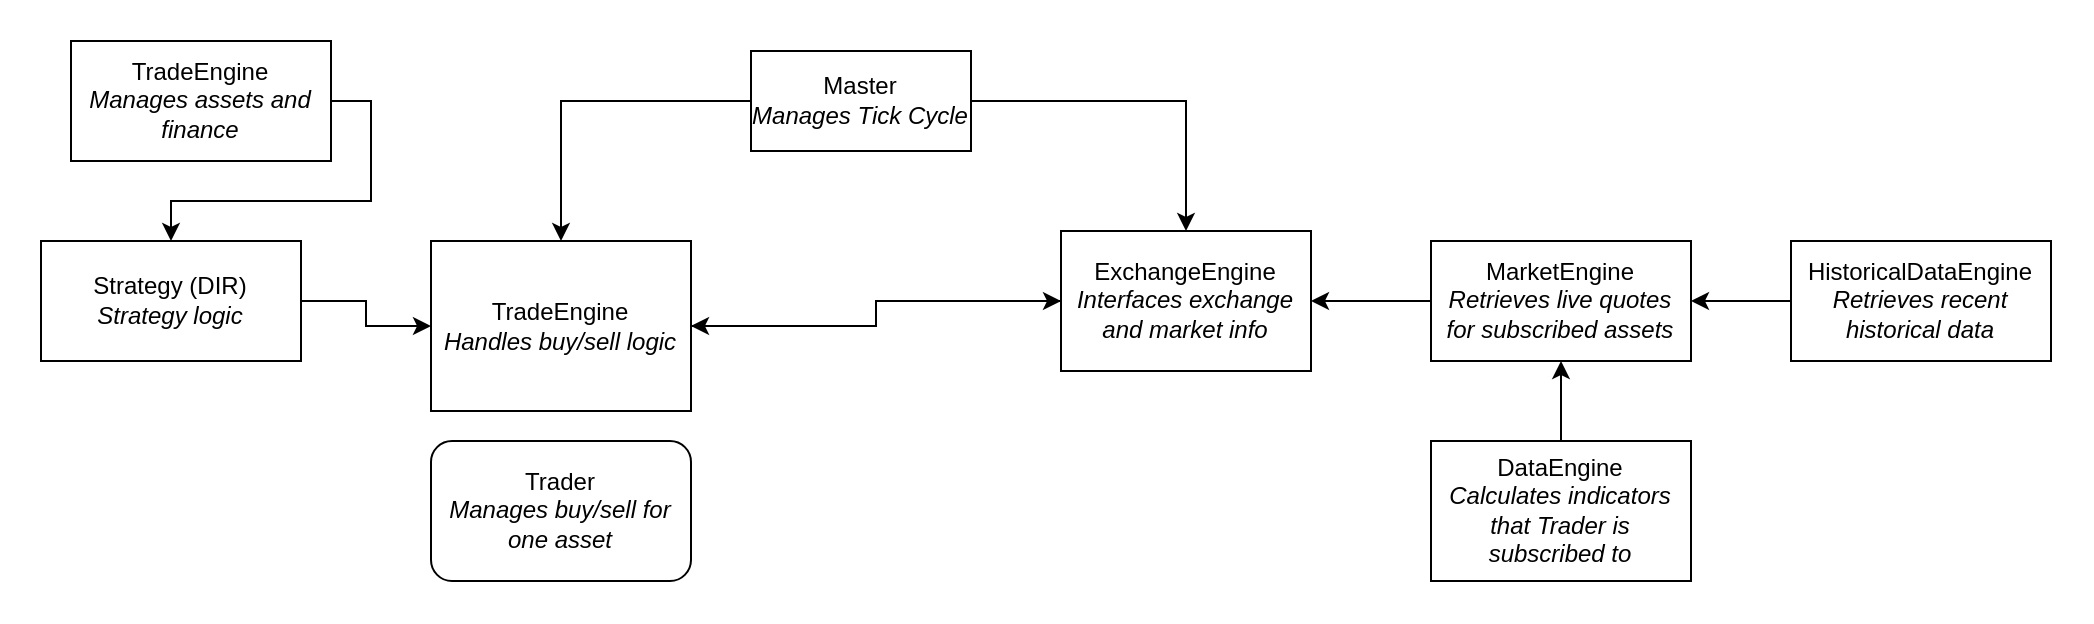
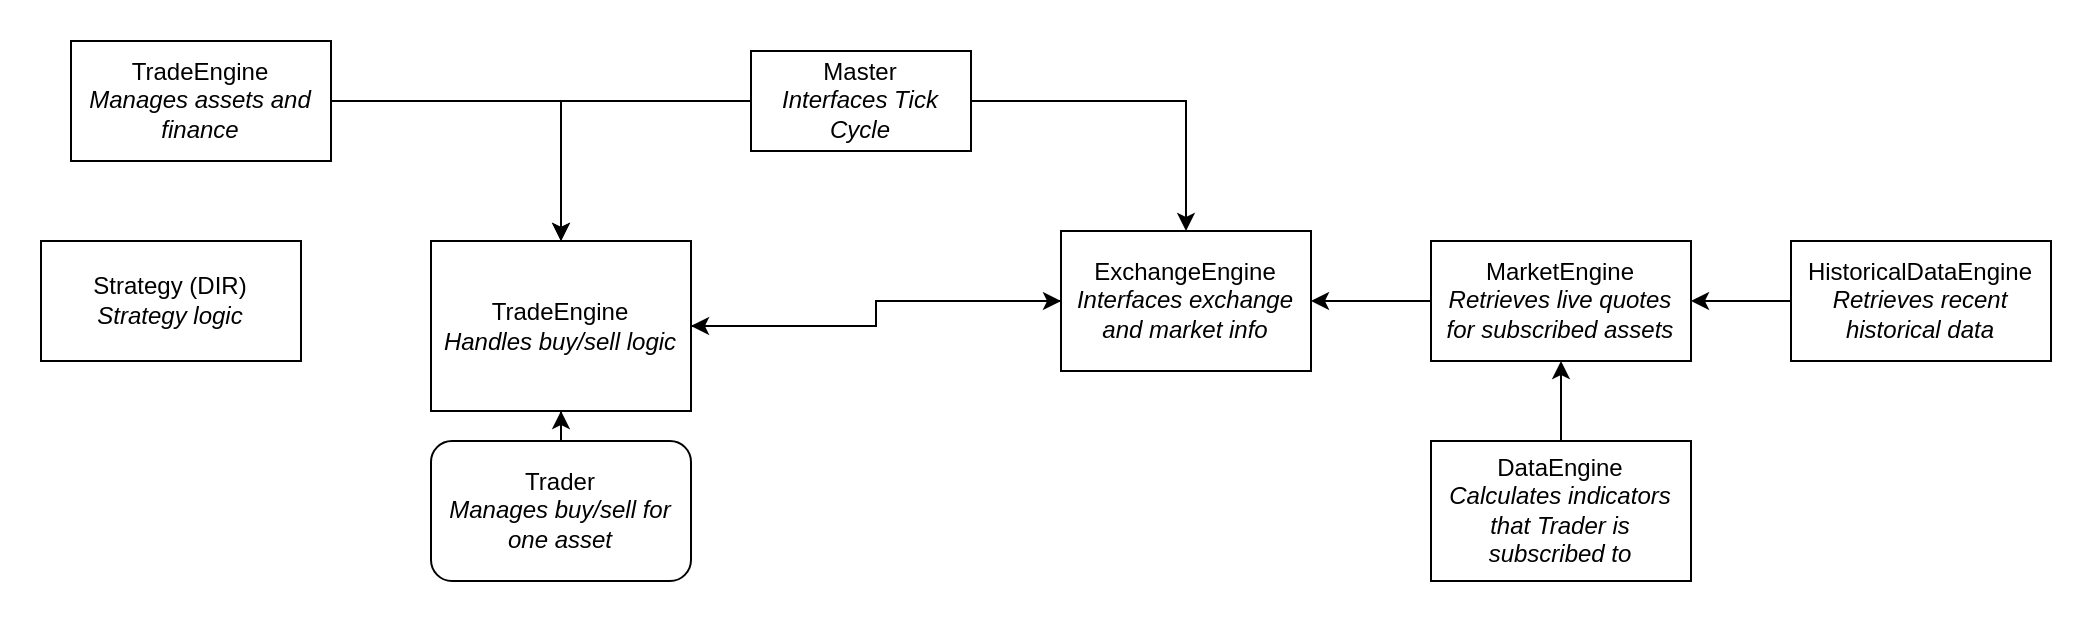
node "Master Manages Tick Cycle": label "Master Manages Tick Cycle" -> "Master Interfaces Tick Cycle"
edge "TradeEngine Manages assets and finance" -> "Strategy (DIR) Strategy logic": now "TradeEngine Manages assets and finance" -> "TradeEngine Handles buy/sell logic"
edge "Strategy (DIR) Strategy logic" -> "TradeEngine Handles buy/sell logic": removed
edge "Trader Manages buy/sell for one asset" -> "TradeEngine Handles buy/sell logic": added
